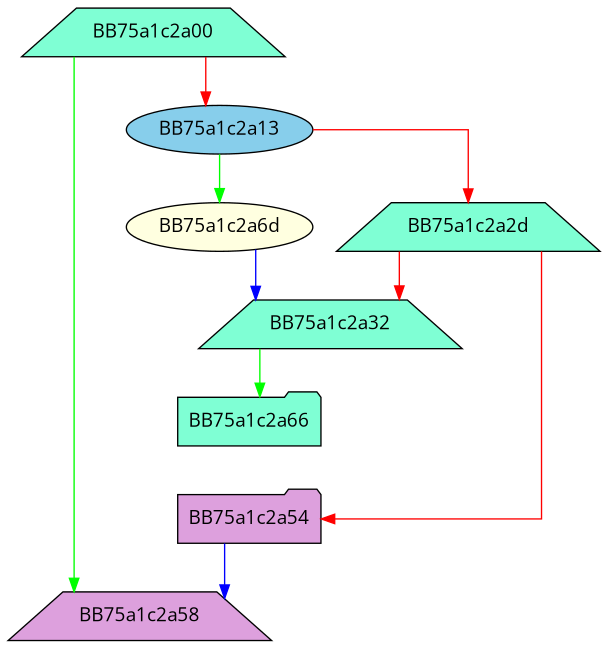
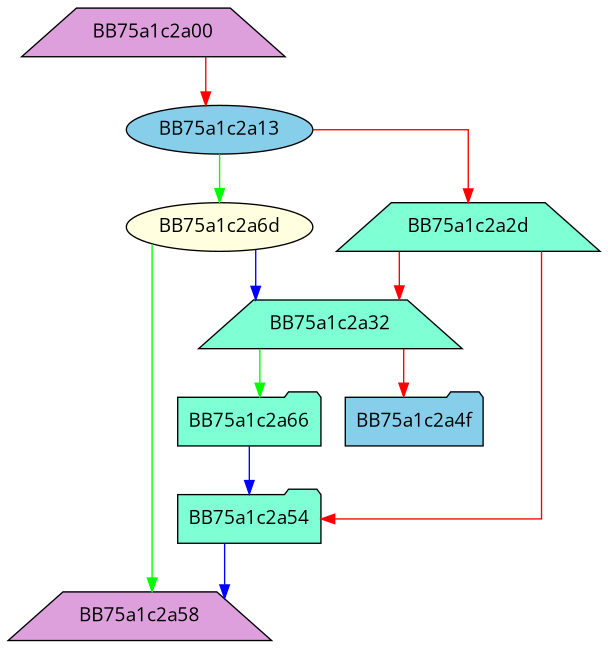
node "BB75a1c2a00": fillcolor aquamarine -> plum
edge "BB75a1c2a00" -> "BB75a1c2a58": now "BB75a1c2a6d" -> "BB75a1c2a58"
node "BB75a1c2a4f": added
edge "BB75a1c2a66" -> "BB75a1c2a54": added
node "BB75a1c2a54": fillcolor plum -> aquamarine
